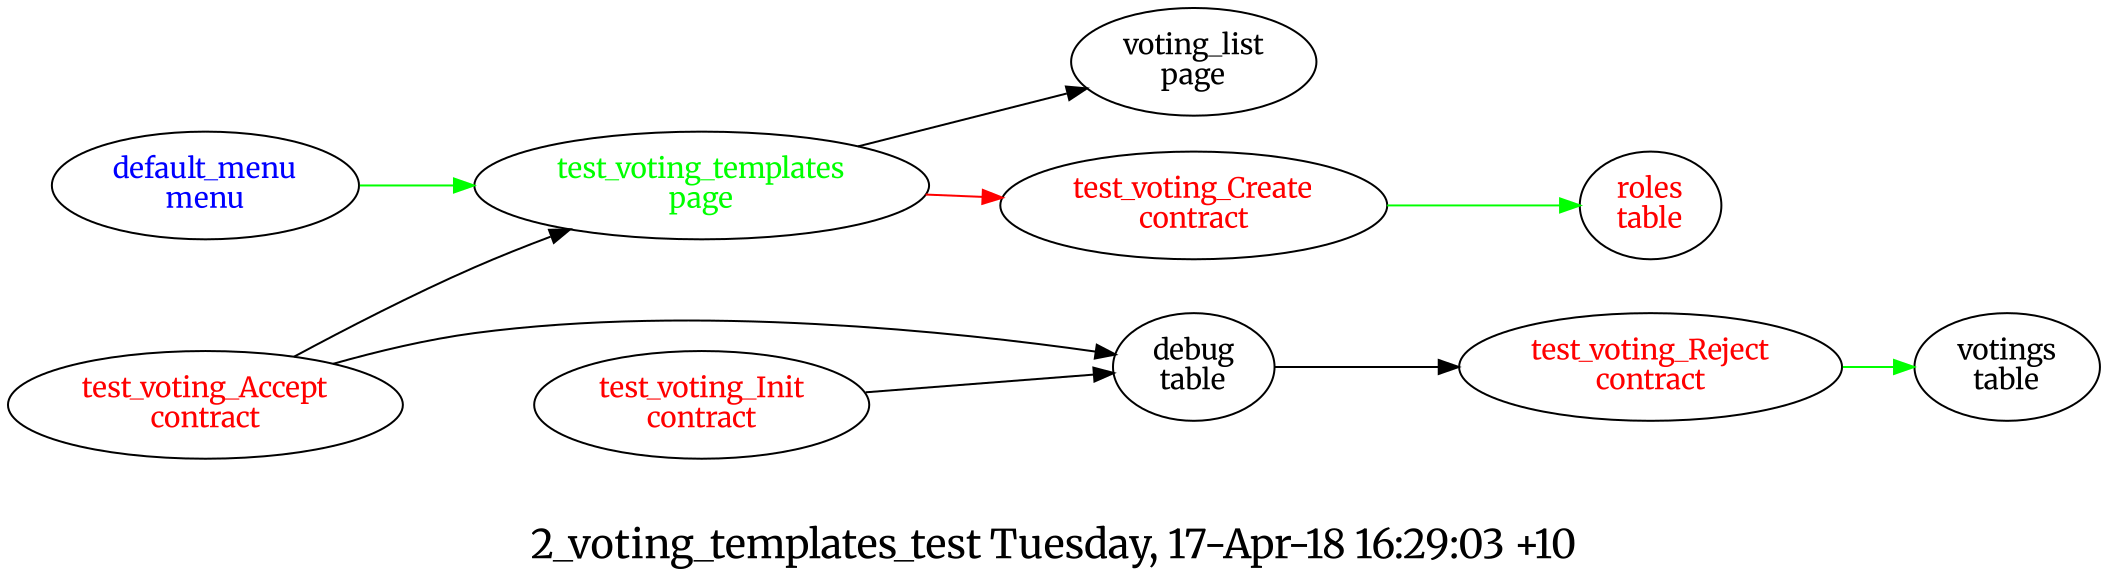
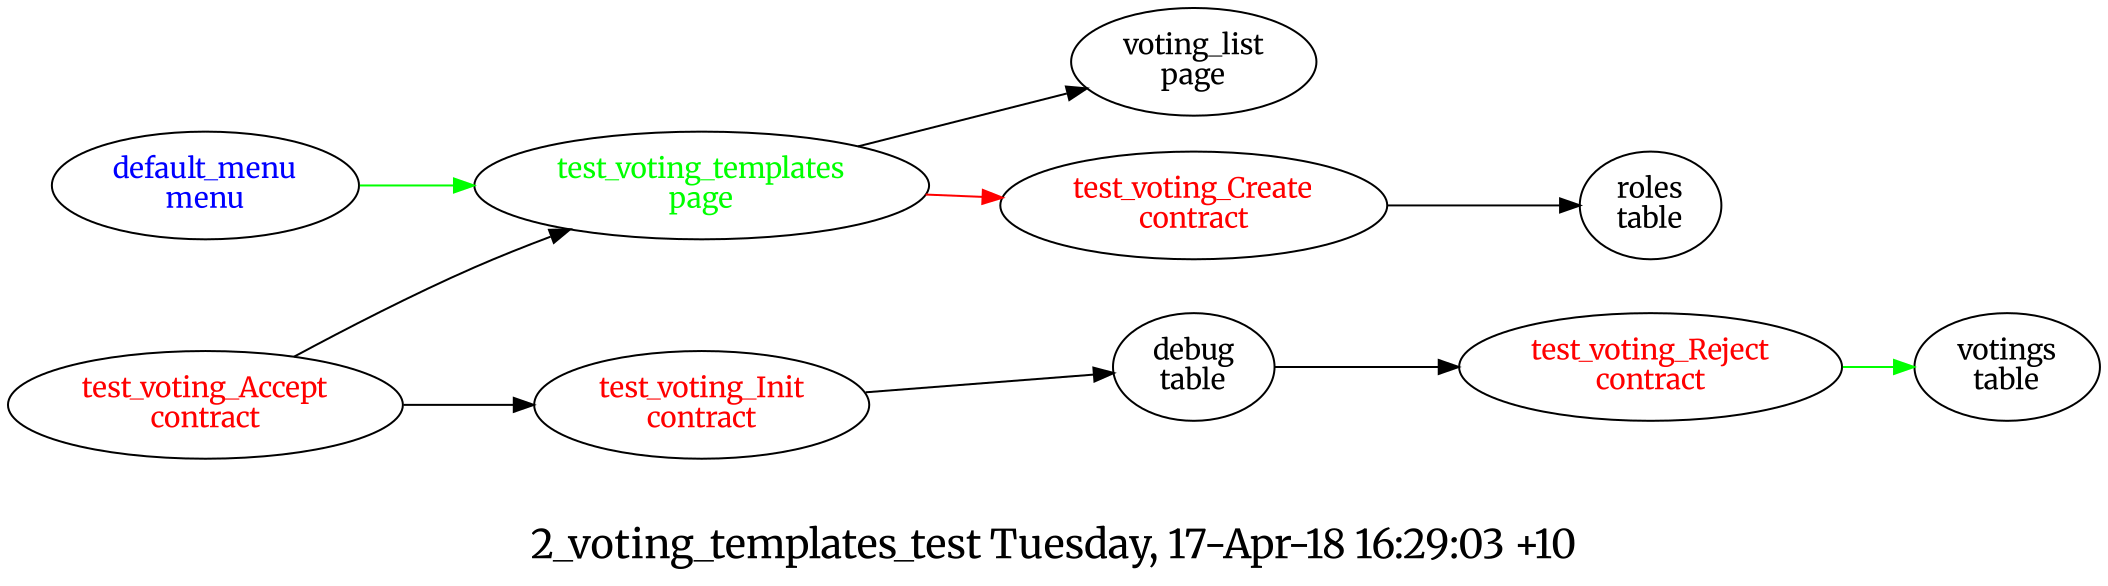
edge "test_voting_Create contract" -> "roles table": color green -> black
node "roles table": fontcolor red -> black
edge "test_voting_Accept contract" -> "debug table": now "test_voting_Accept contract" -> "test_voting_Init contract"
